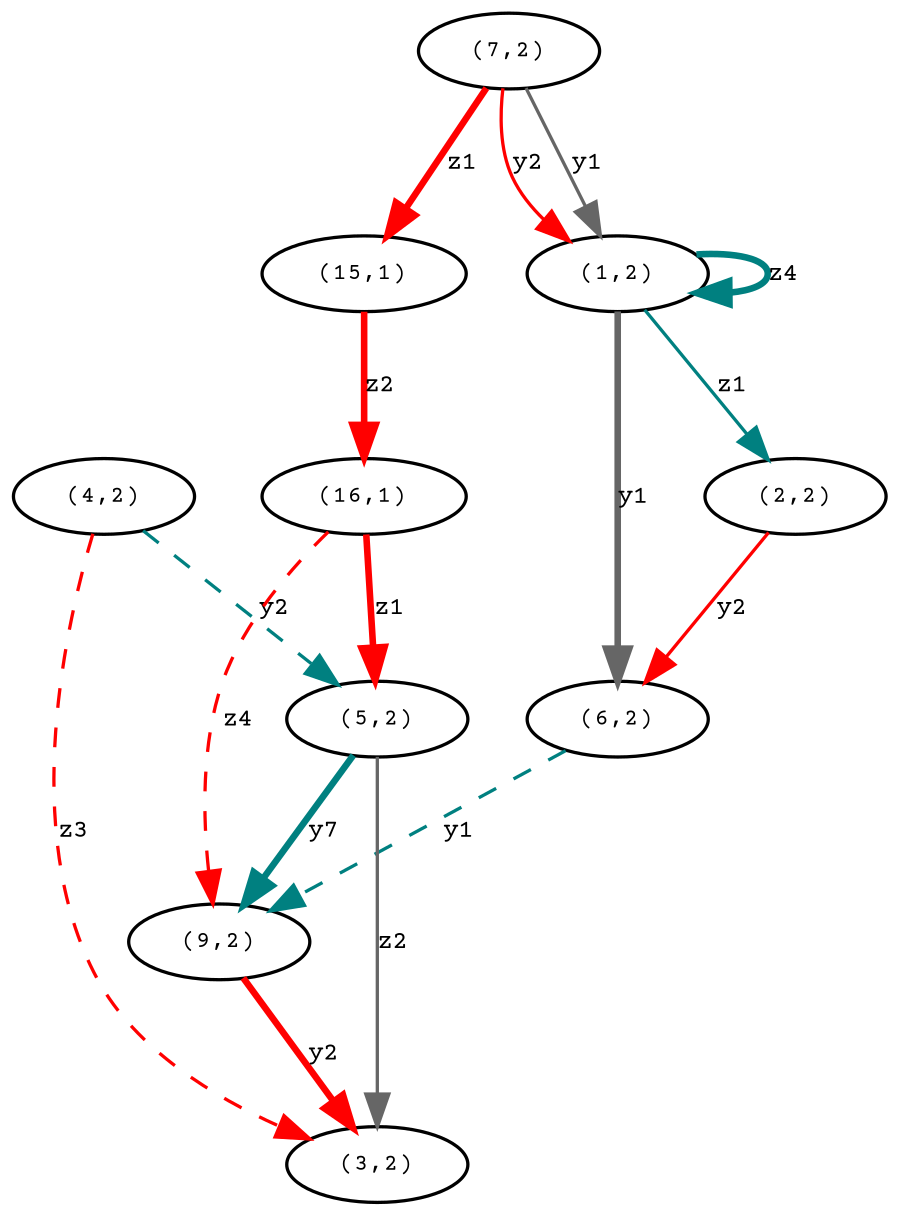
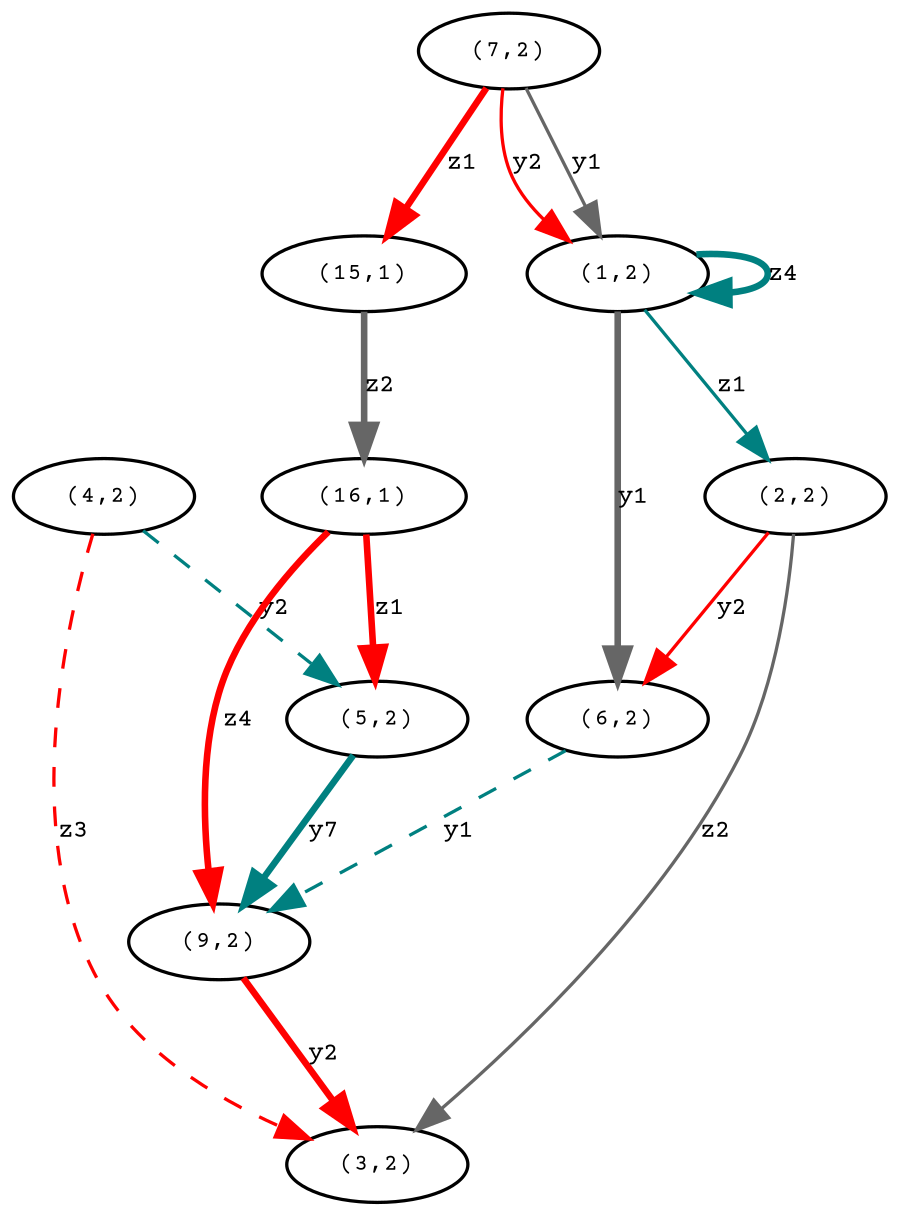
edge "(15,1)" -> "(16,1)": color red -> gray40
edge "(16,1)" -> "(9,2)": style dashed -> bold
edge "(5,2)" -> "(3,2)": now "(2,2)" -> "(3,2)"
